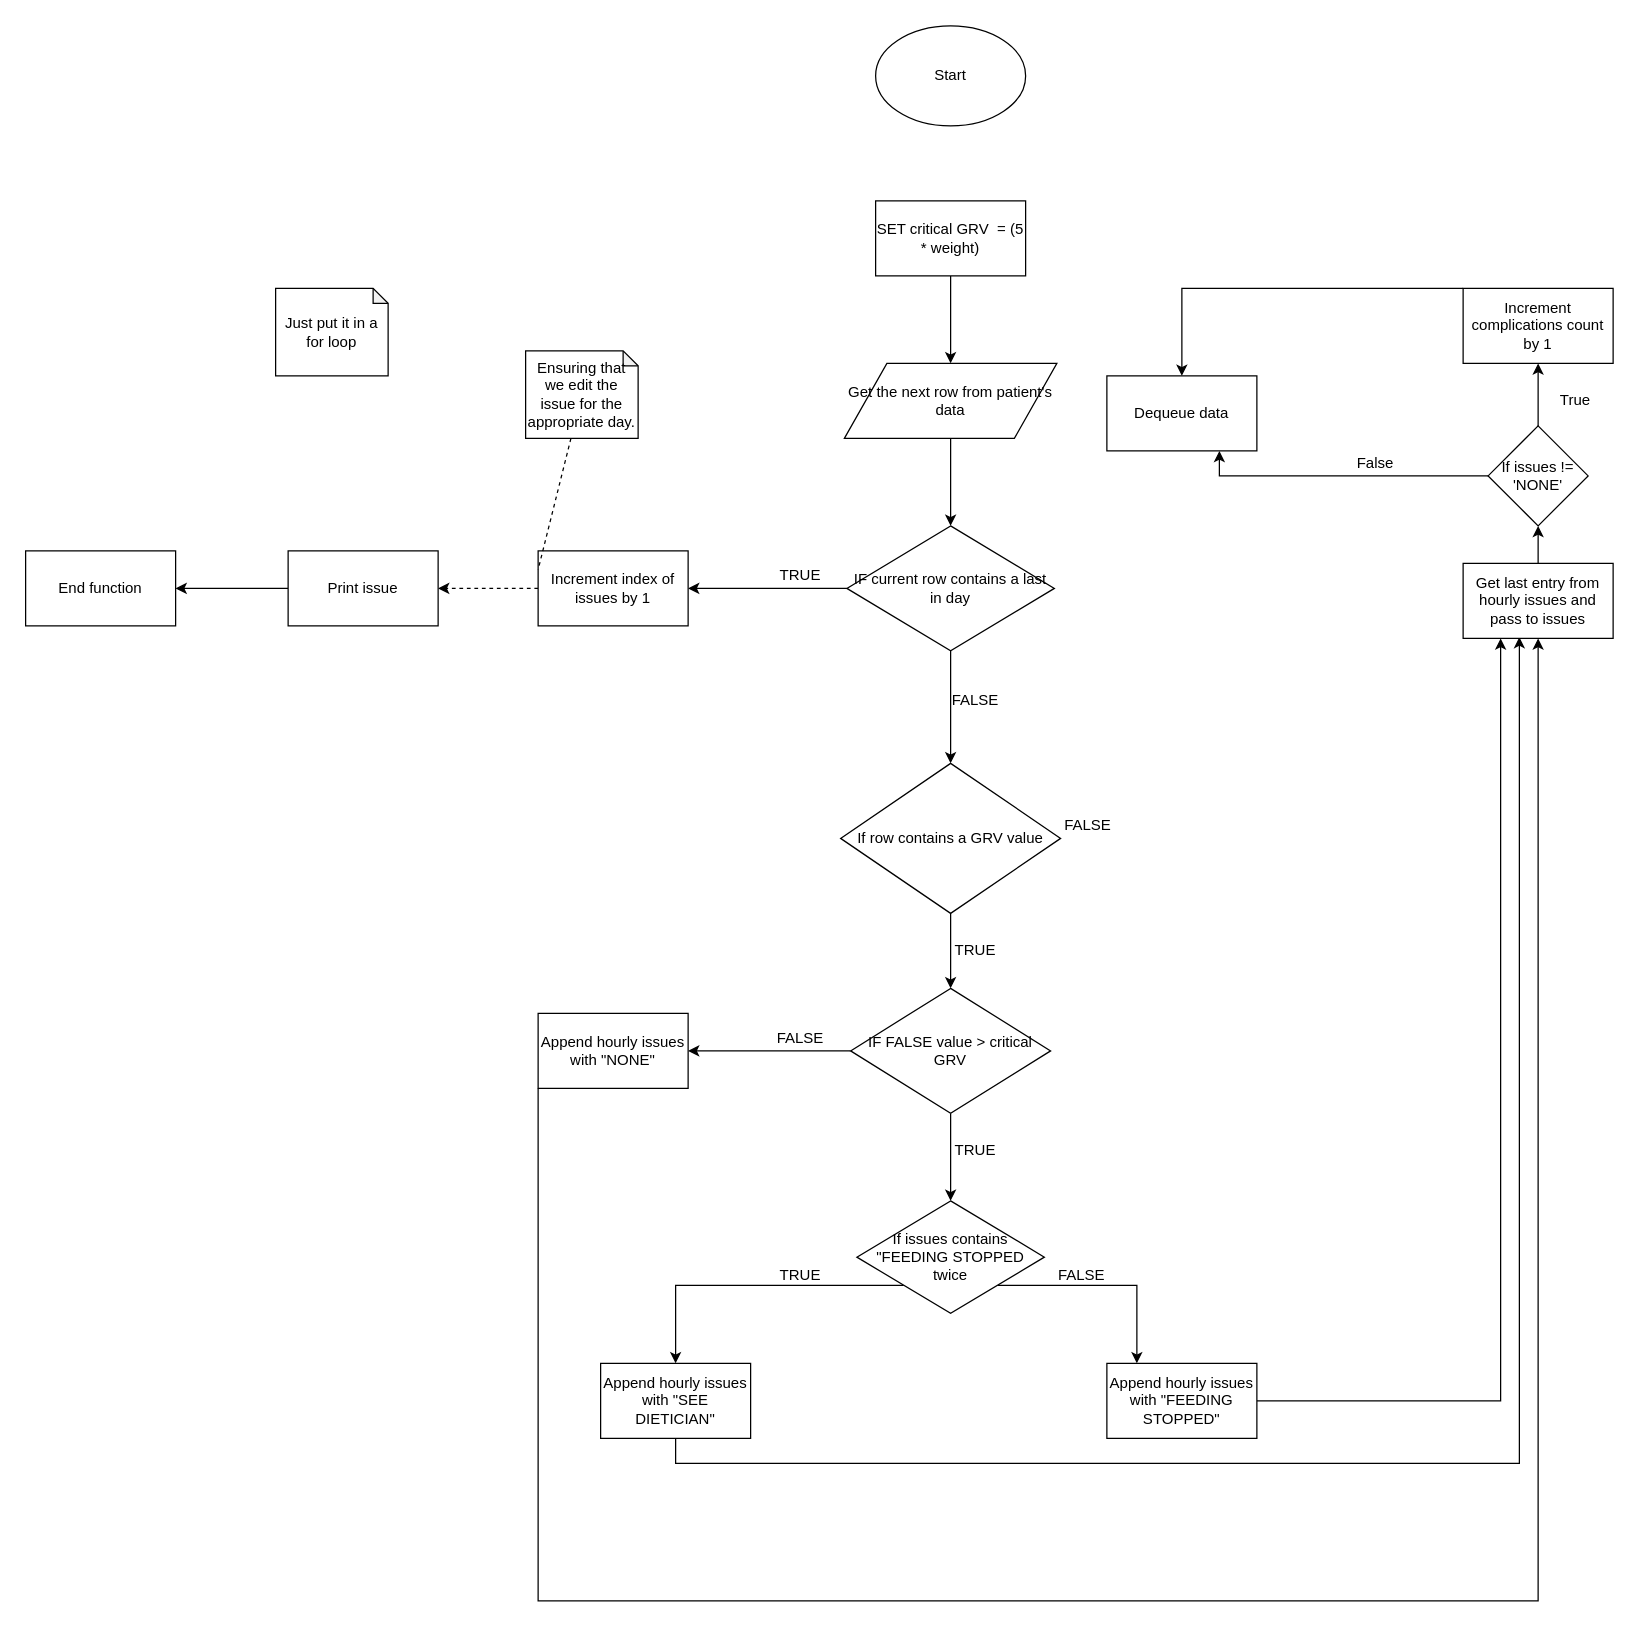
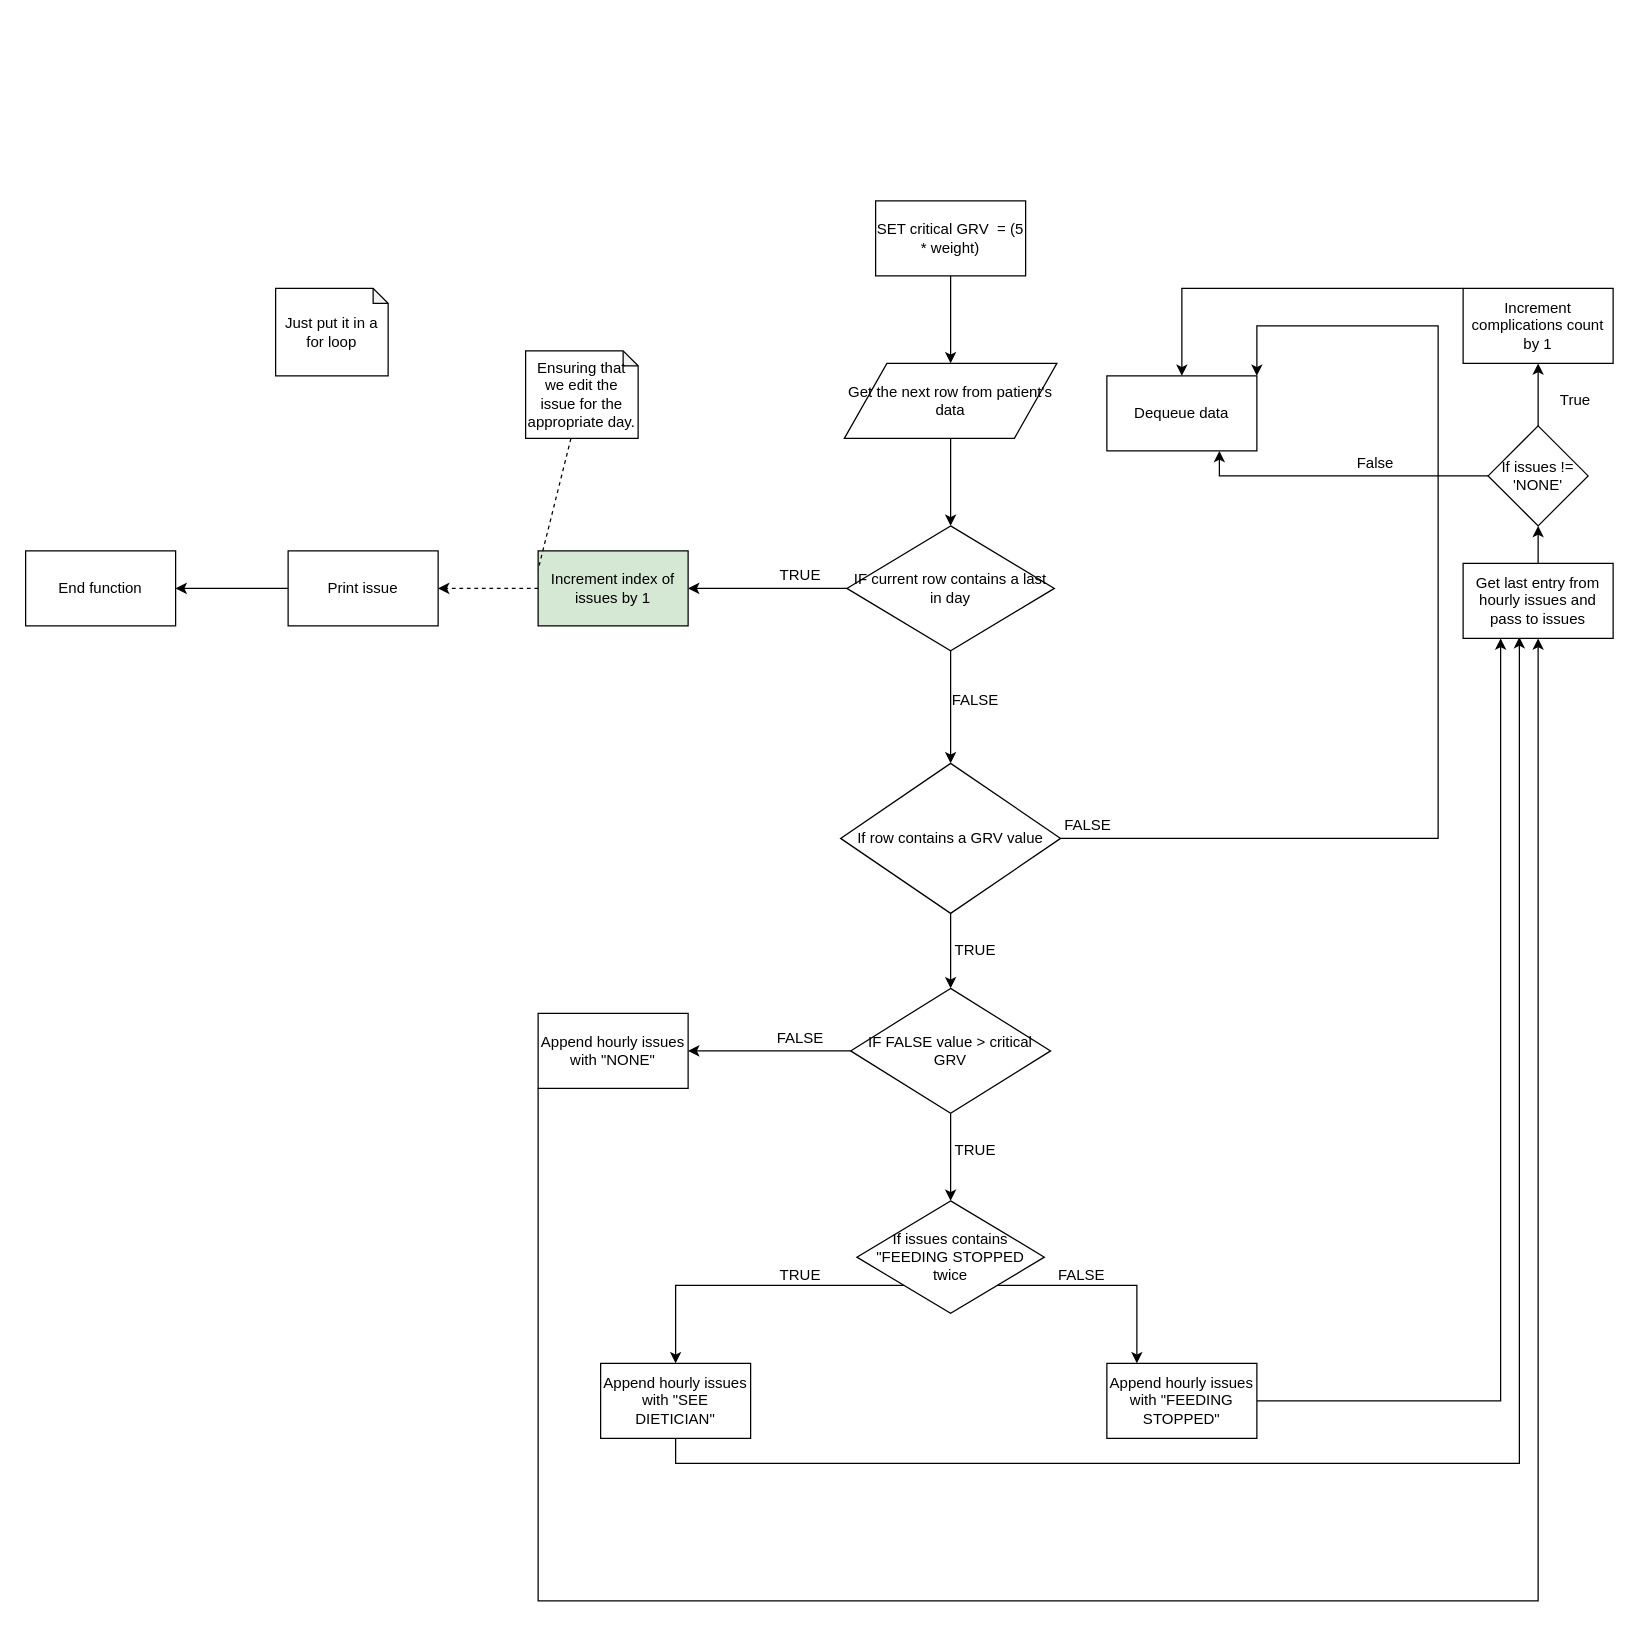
node "Start": removed
node "Increment index of issues by 1": fillcolor #ffffff -> #d5e8d4
edge "If row contains a GRV value" -> "Dequeue data": added
